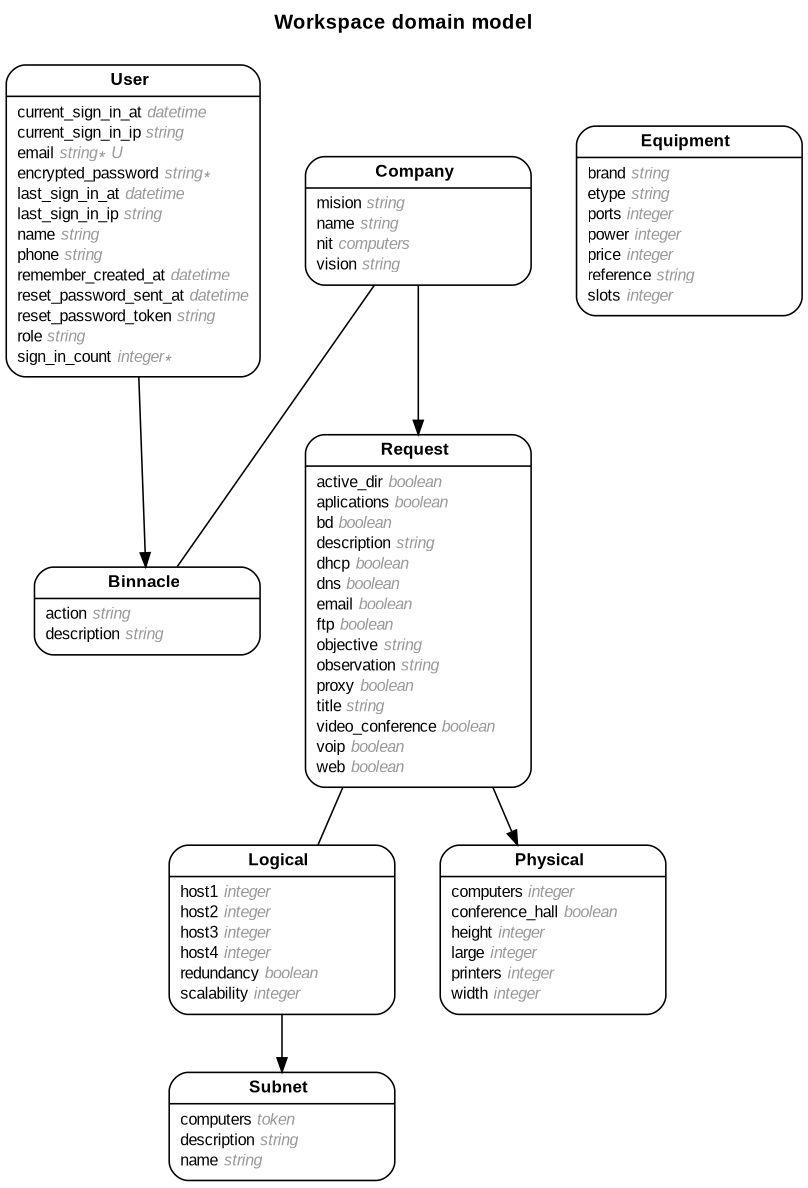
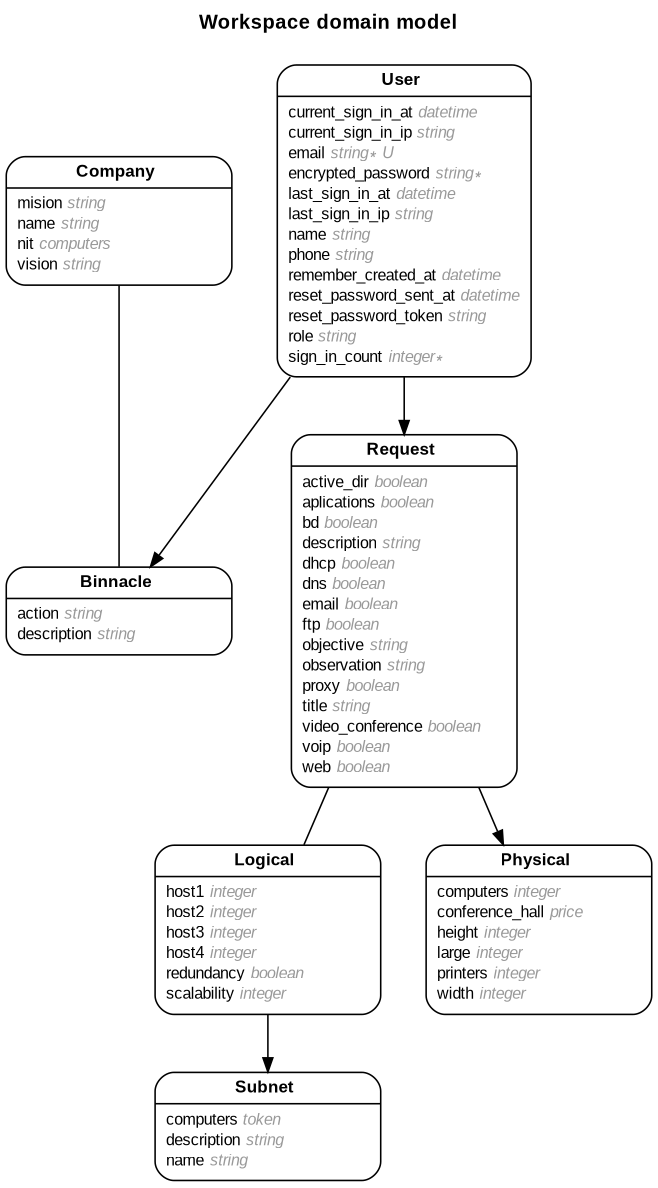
node "Equipment": removed
edge "Company" -- "Request": now "User" -- "Request"
node "Physical": text "boolean" -> "price"
